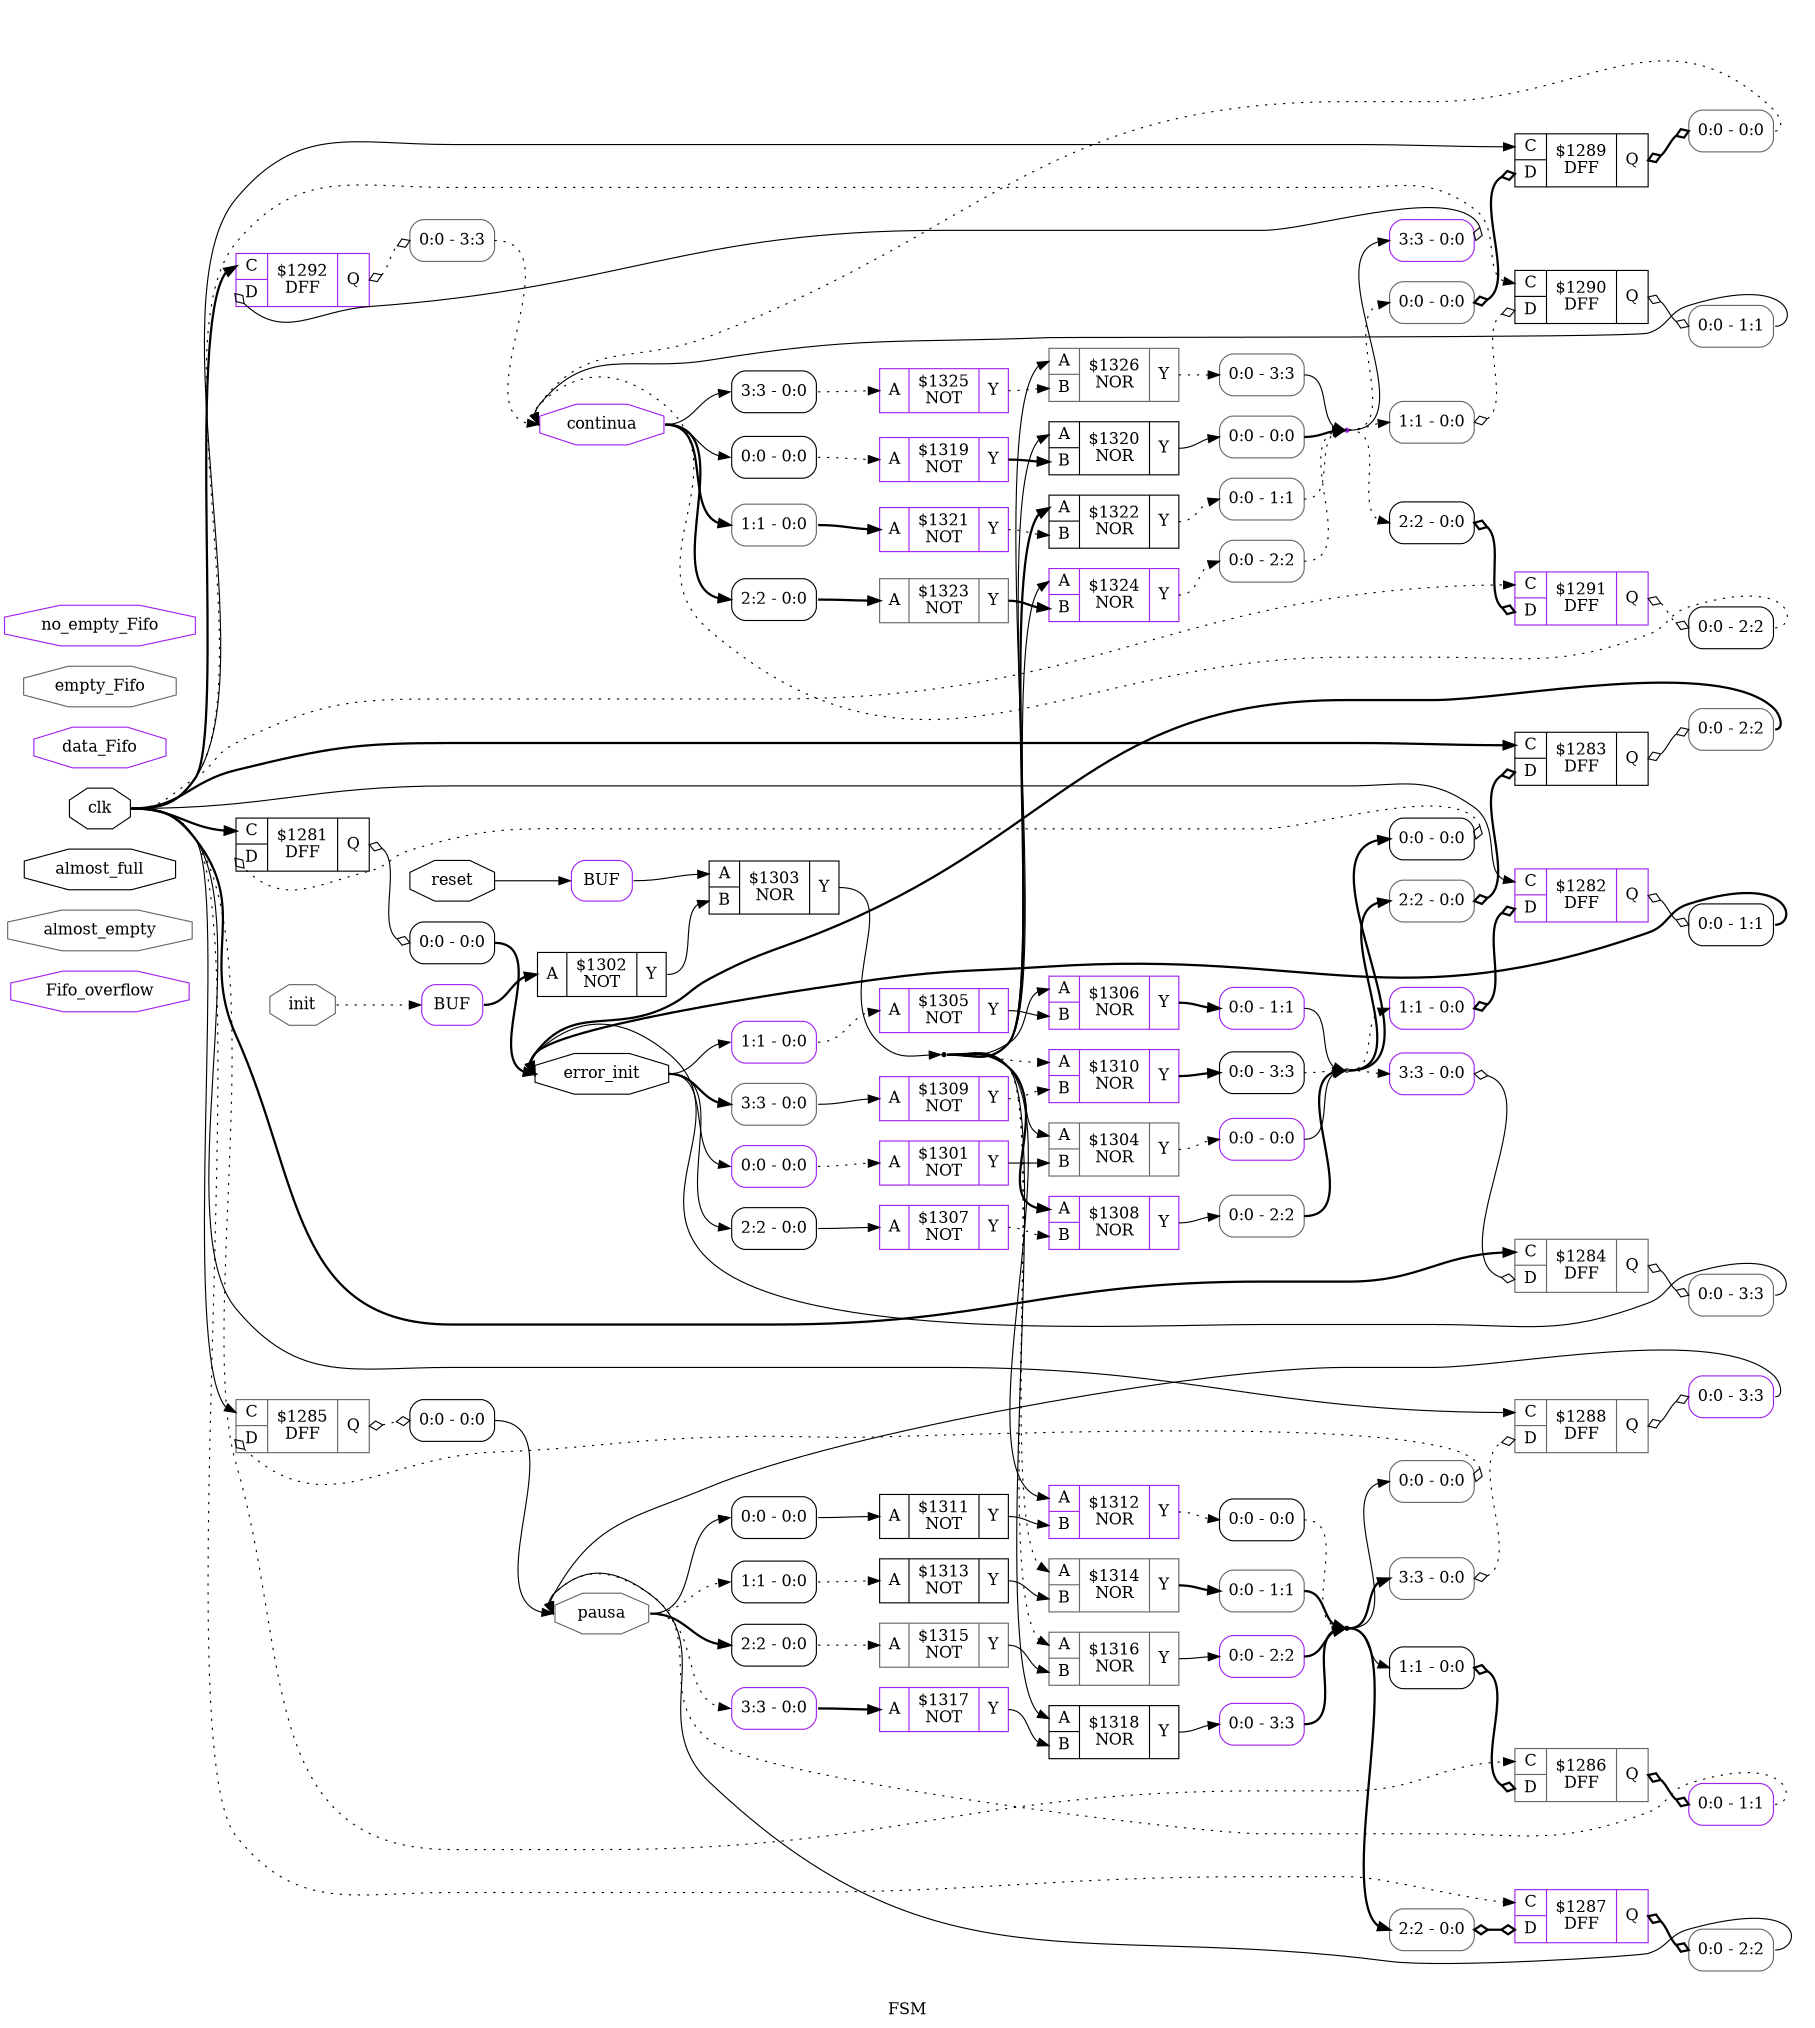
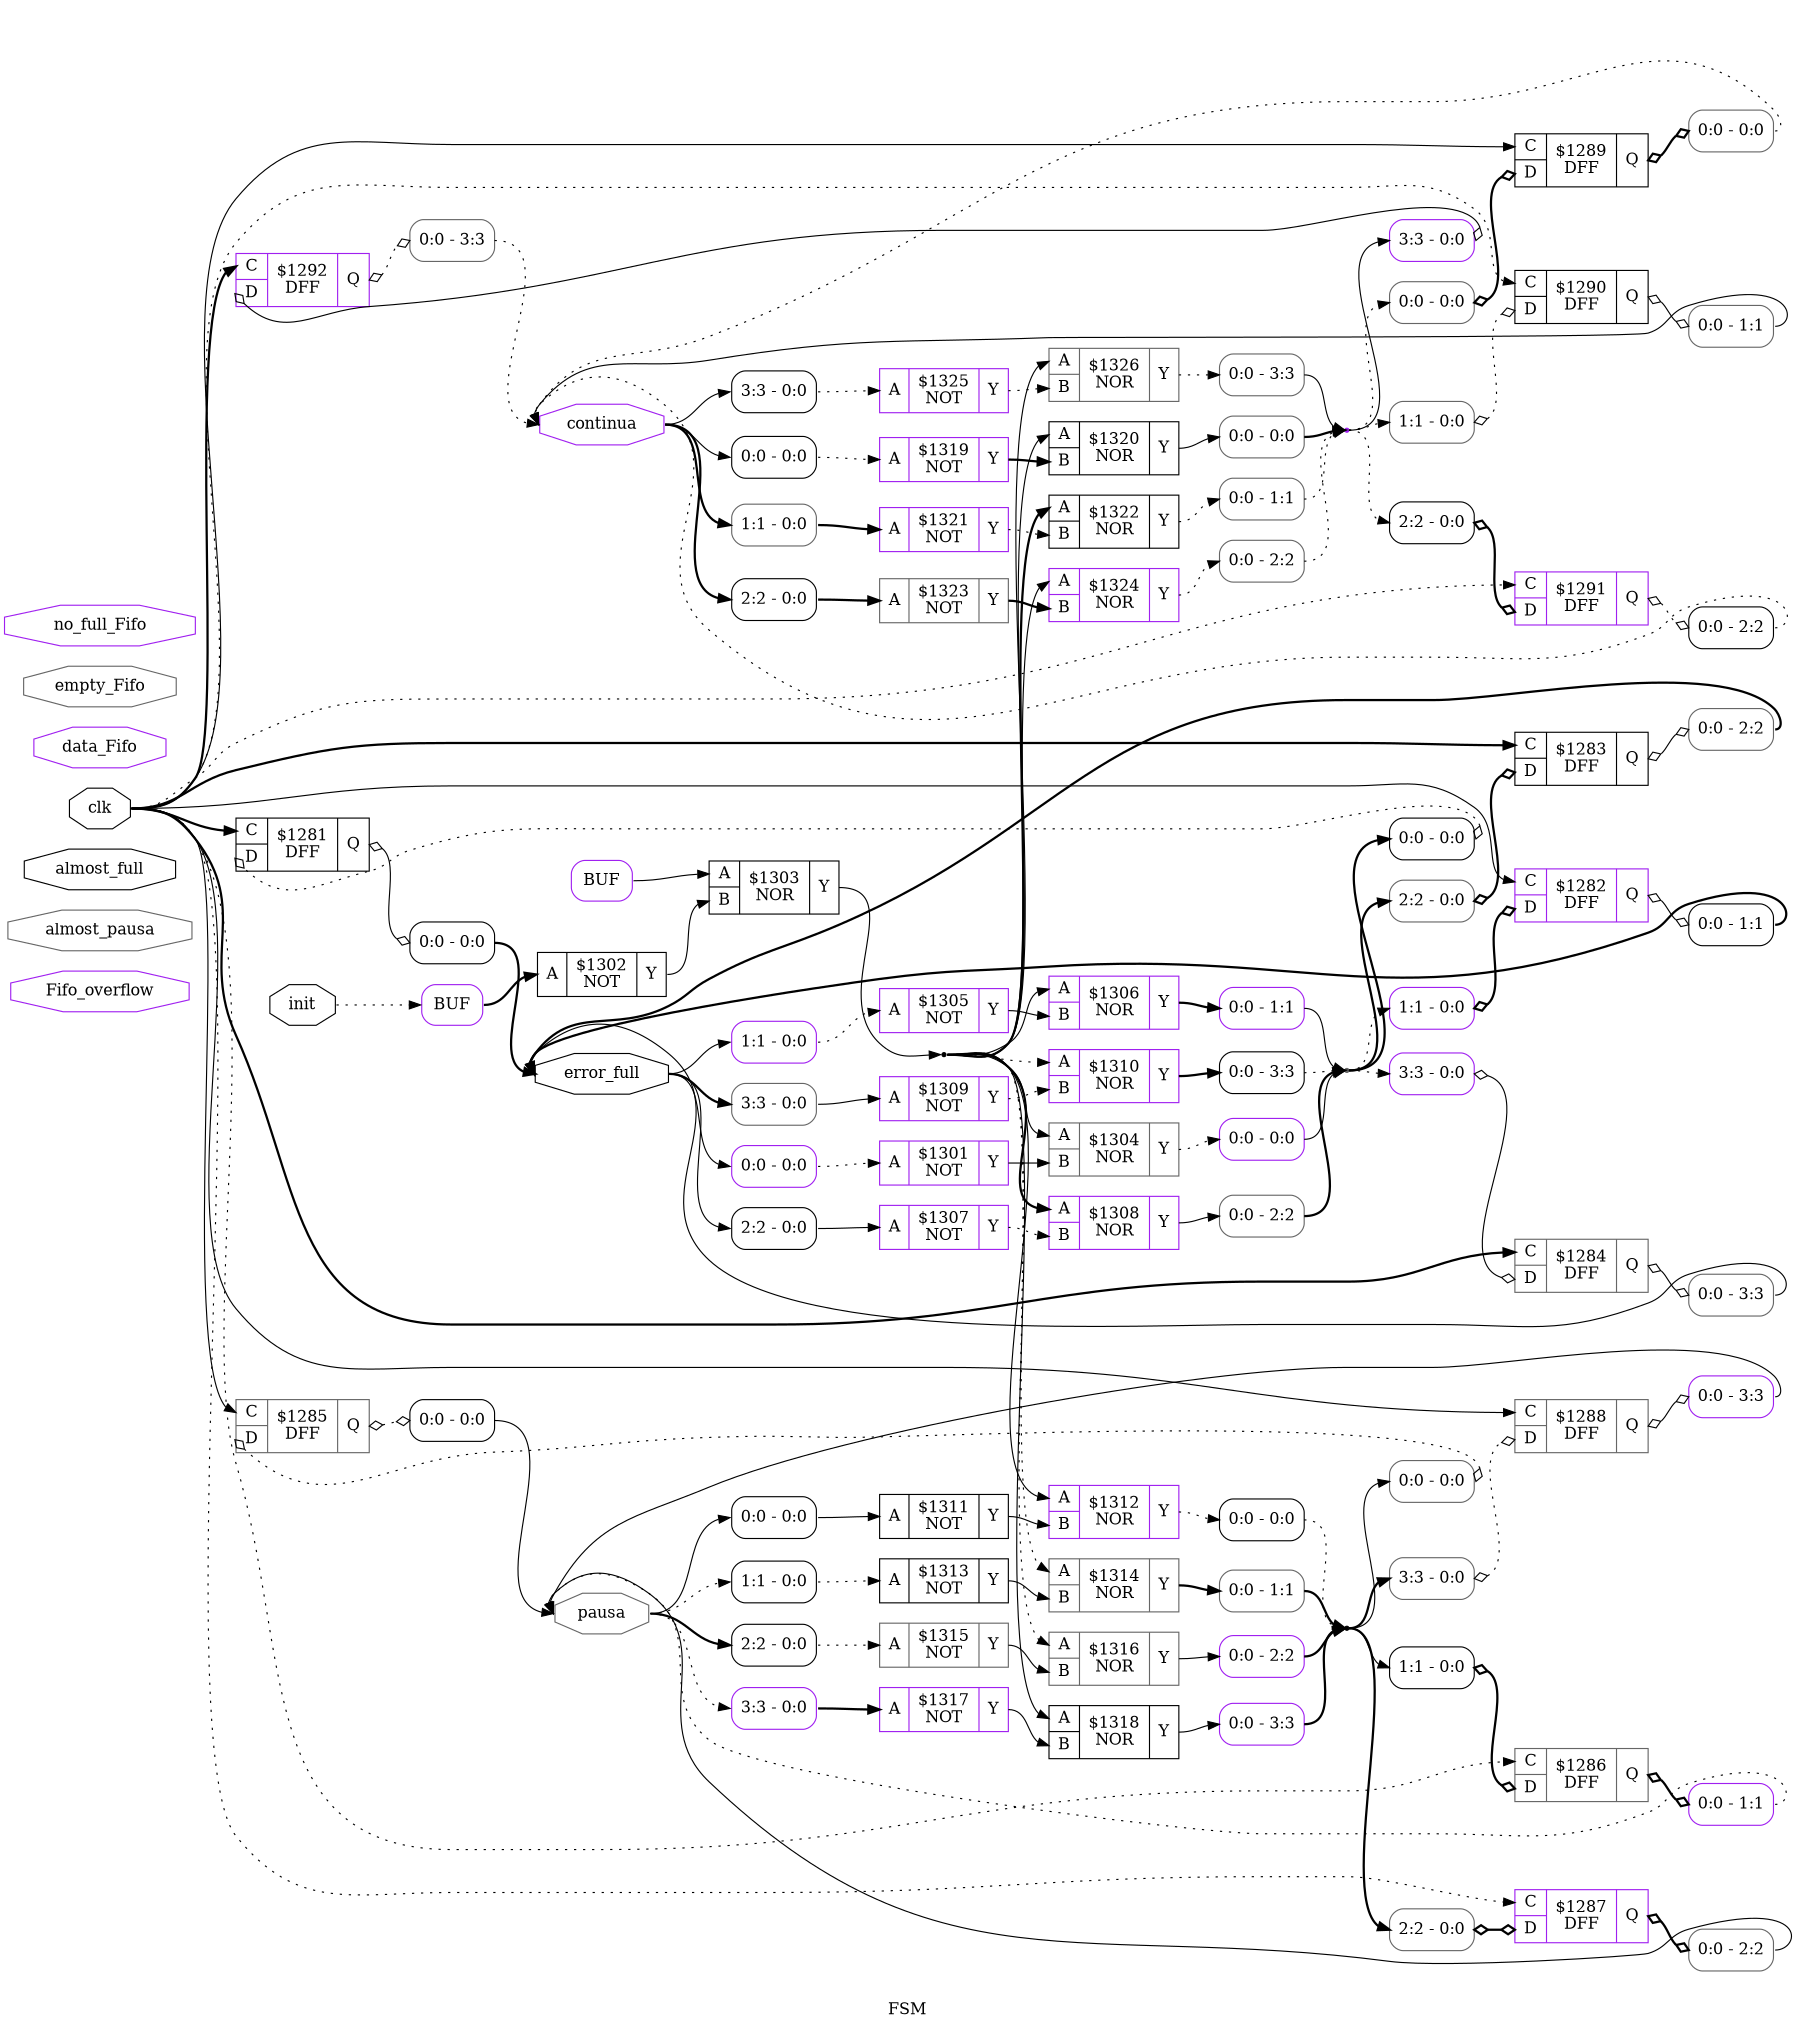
node "no_empty_Fifo": label "no_empty_Fifo" -> "no_full_Fifo"
node "reset": removed
node "almost_empty": label "almost_empty" -> "almost_pausa"
node "init": color gray40 -> black
node "error_init": label "error_init" -> "error_full"
